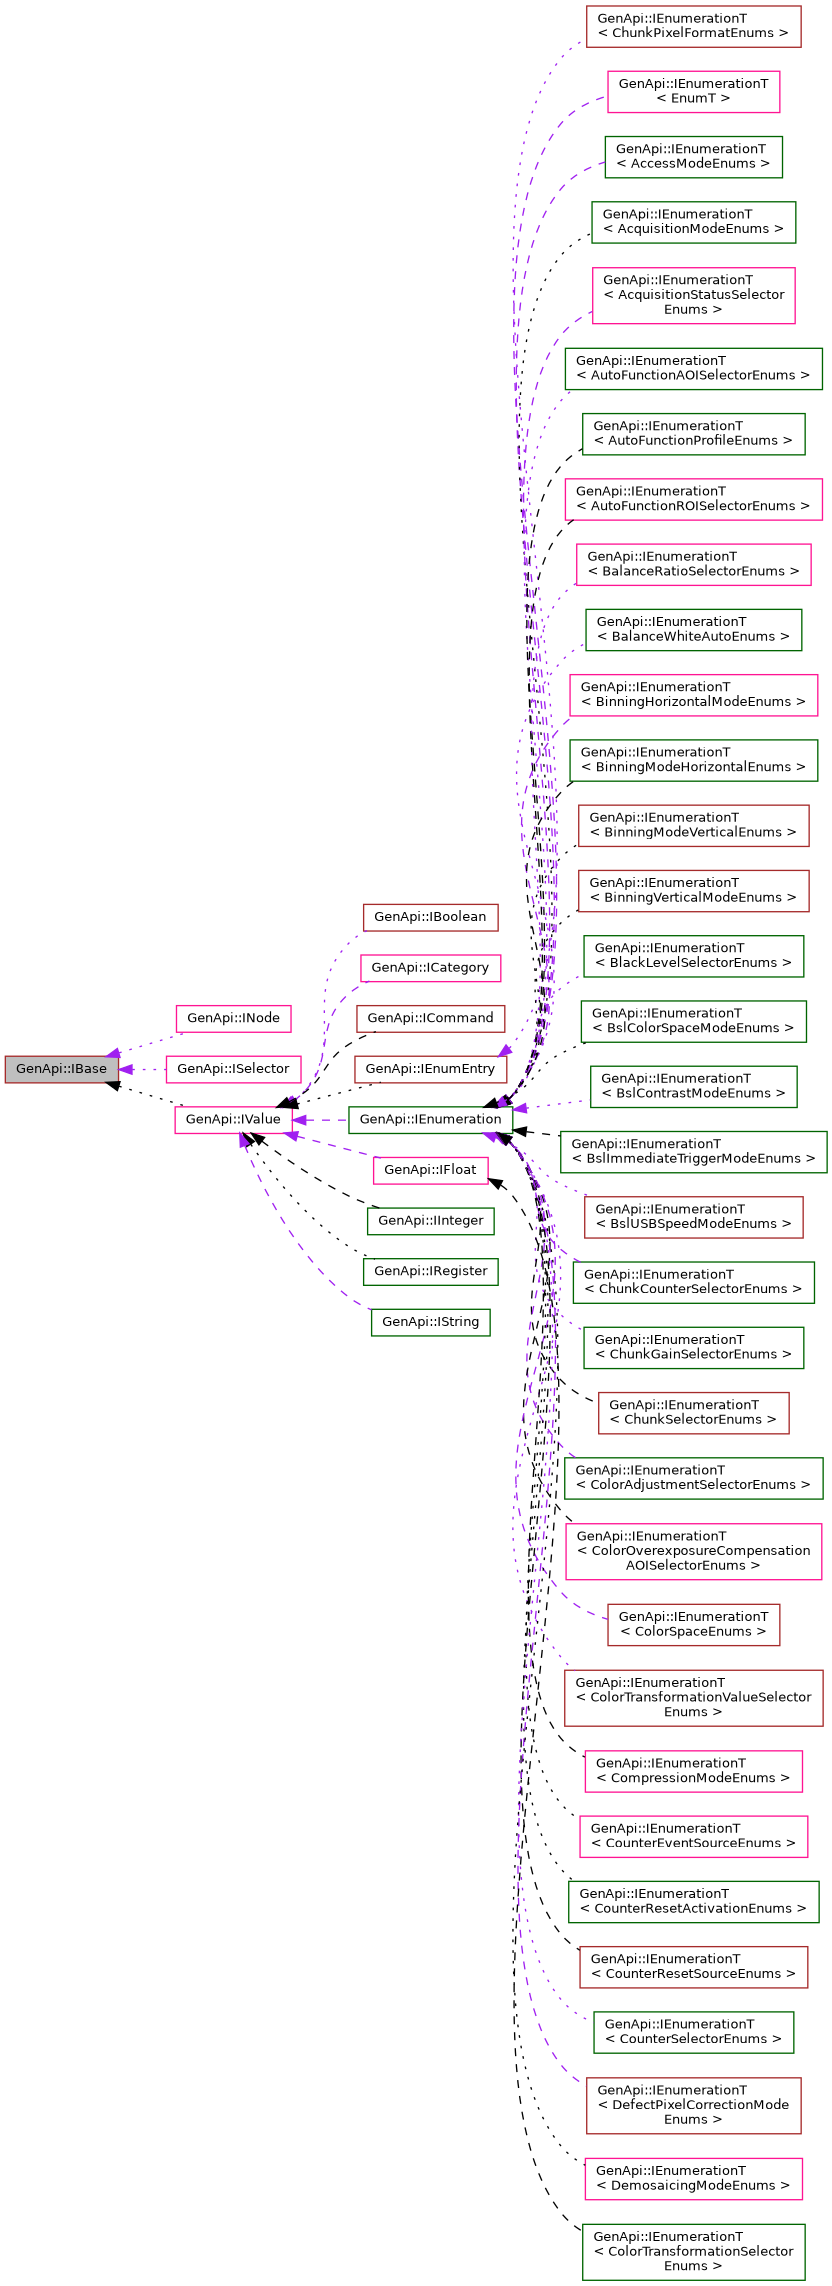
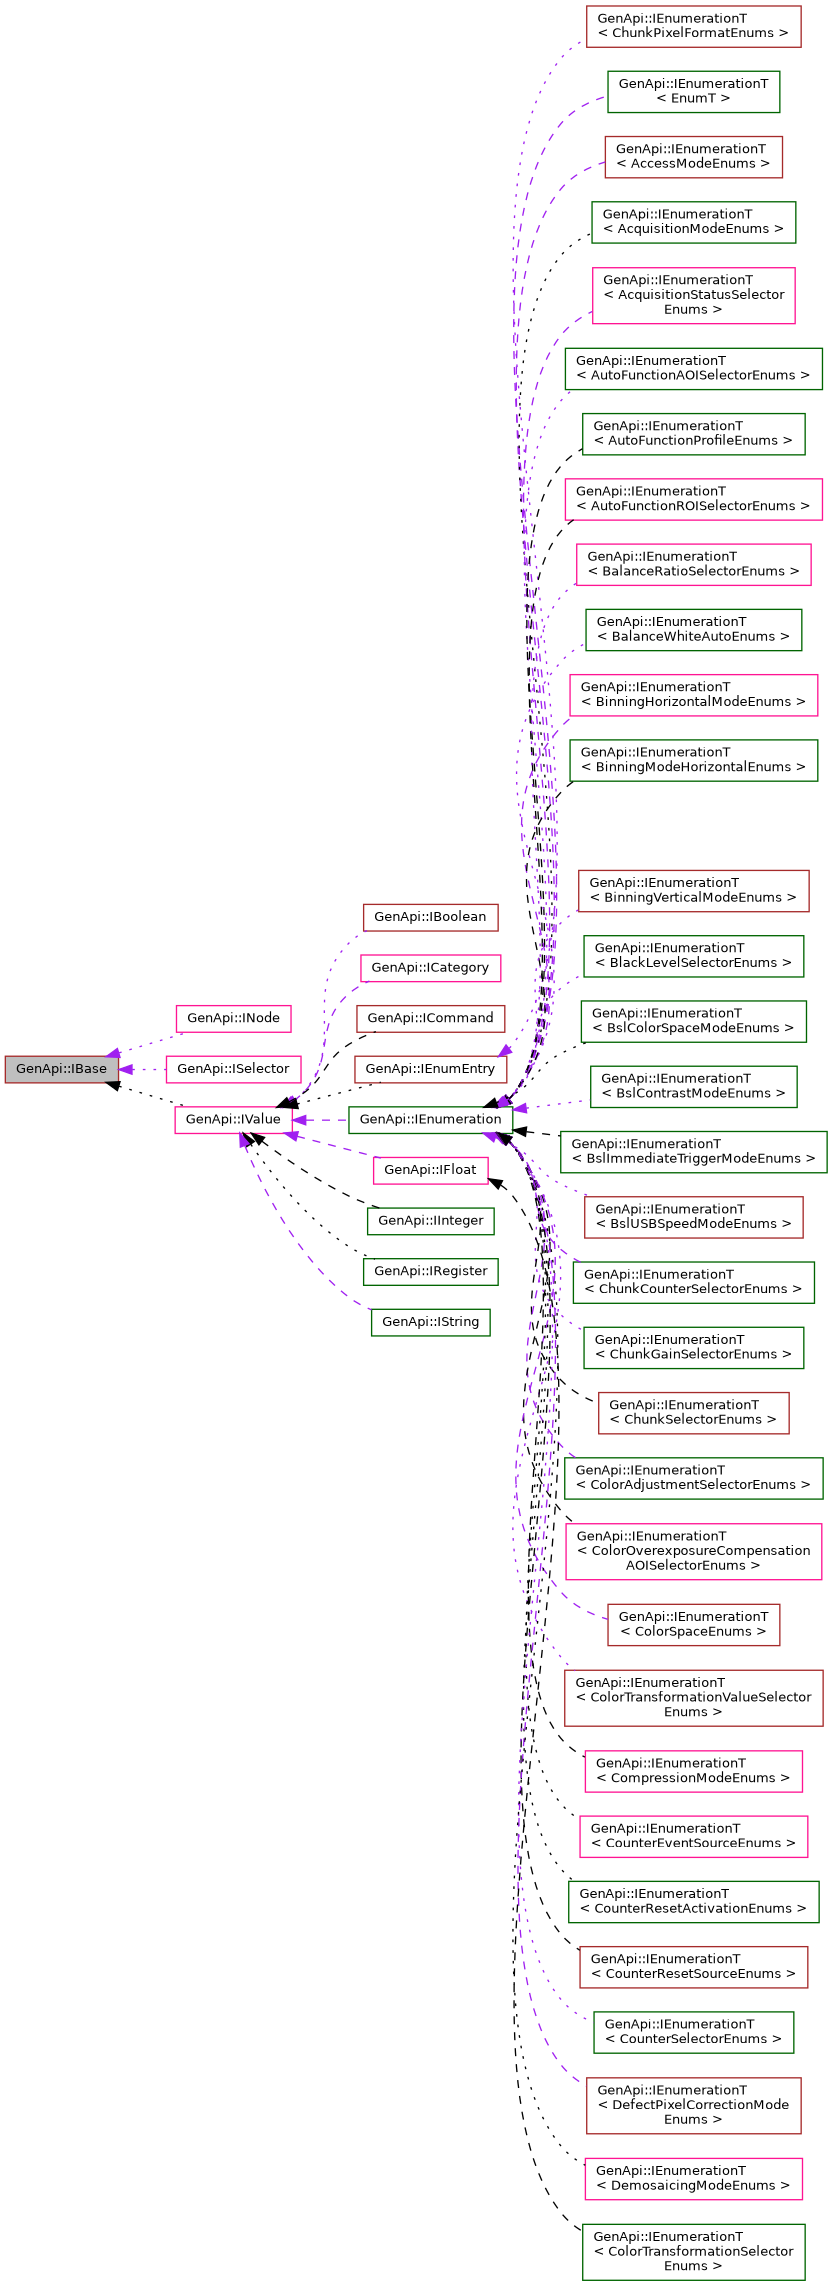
node "GenApi::IEnumerationT < EnumT >": color deeppink -> darkgreen
node "GenApi::IEnumerationT < AccessModeEnums >": color darkgreen -> brown
node "GenApi::IEnumerationT < BinningModeVerticalEnums >": removed
edge "GenApi::IEnumerationT < BinningVerticalModeEnums >" -> "GenApi::IEnumeration": color black -> purple
